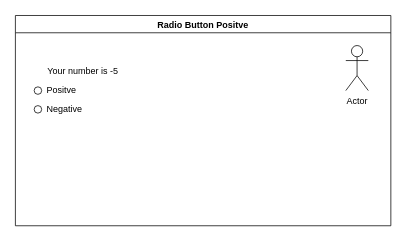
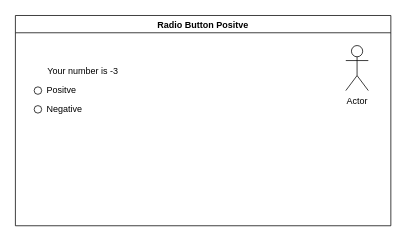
node "Your number is -5": label "Your number is -5" -> "Your number is -3"
